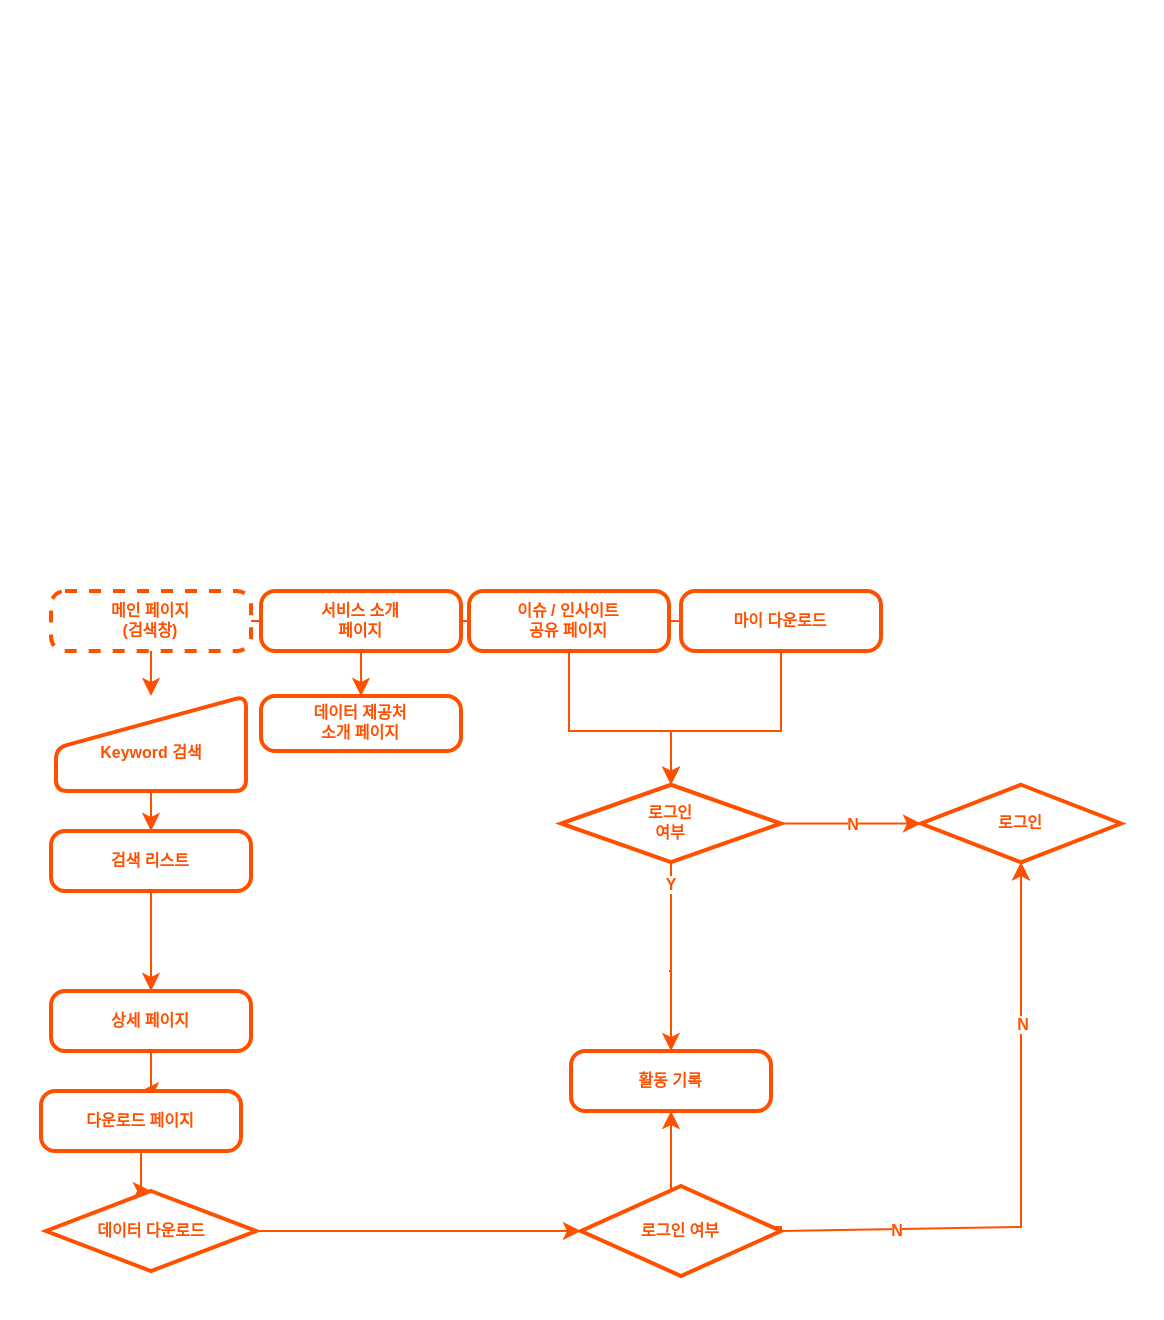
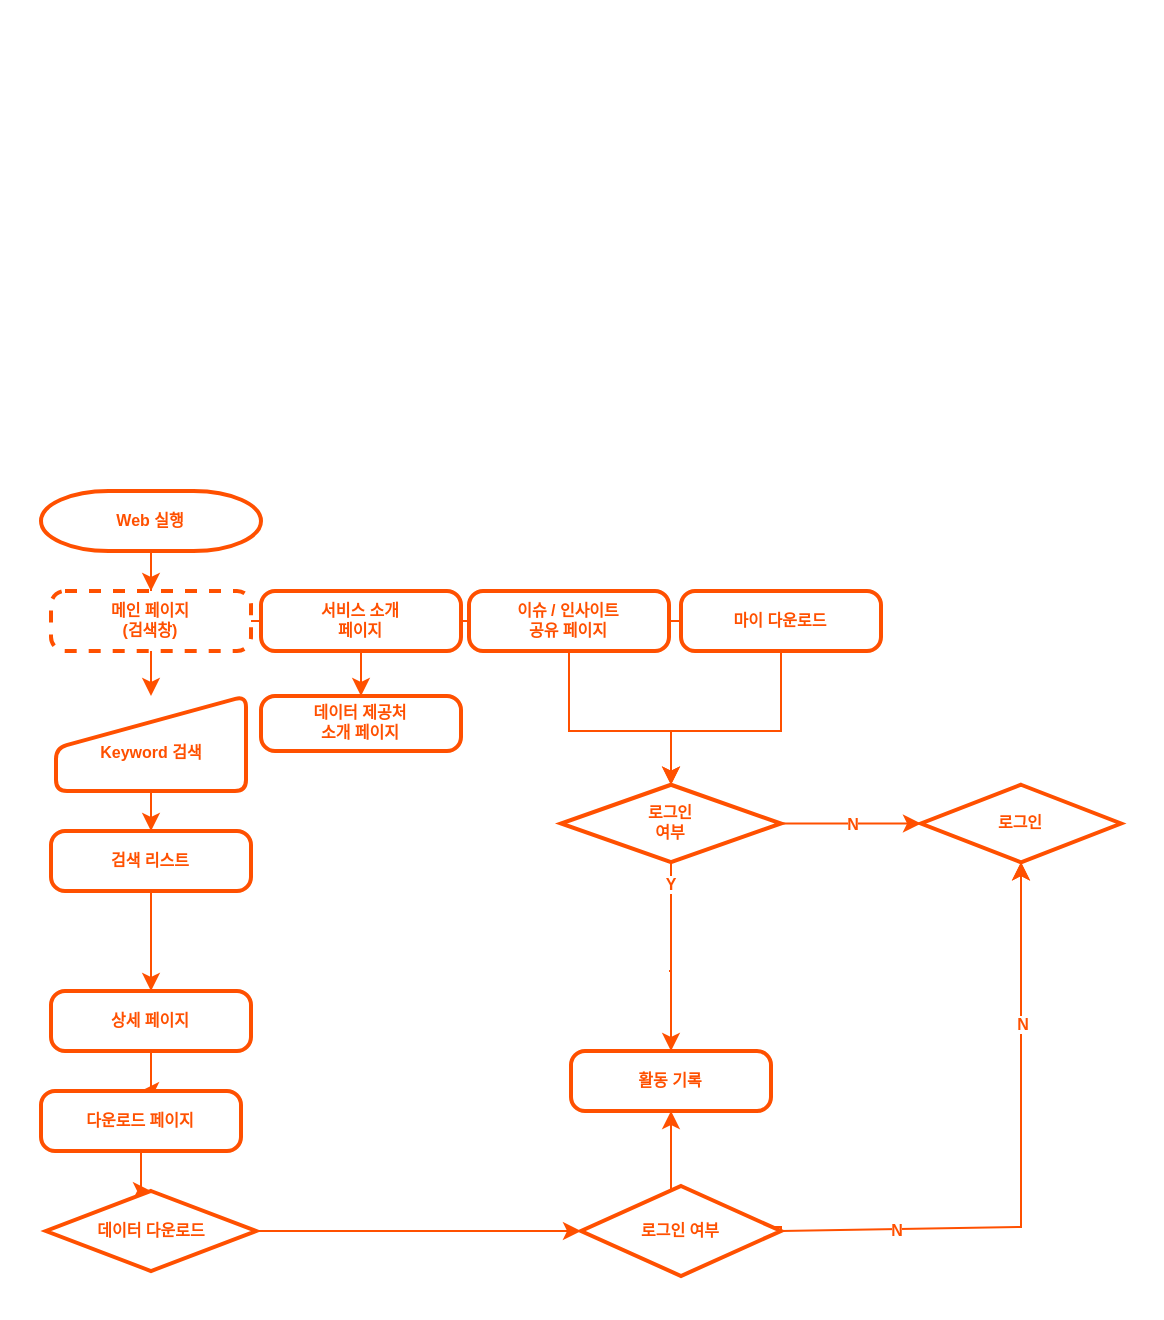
node "Web 실행": added
edge "Web 실행" -> "메인 페이지(검색창)": added
